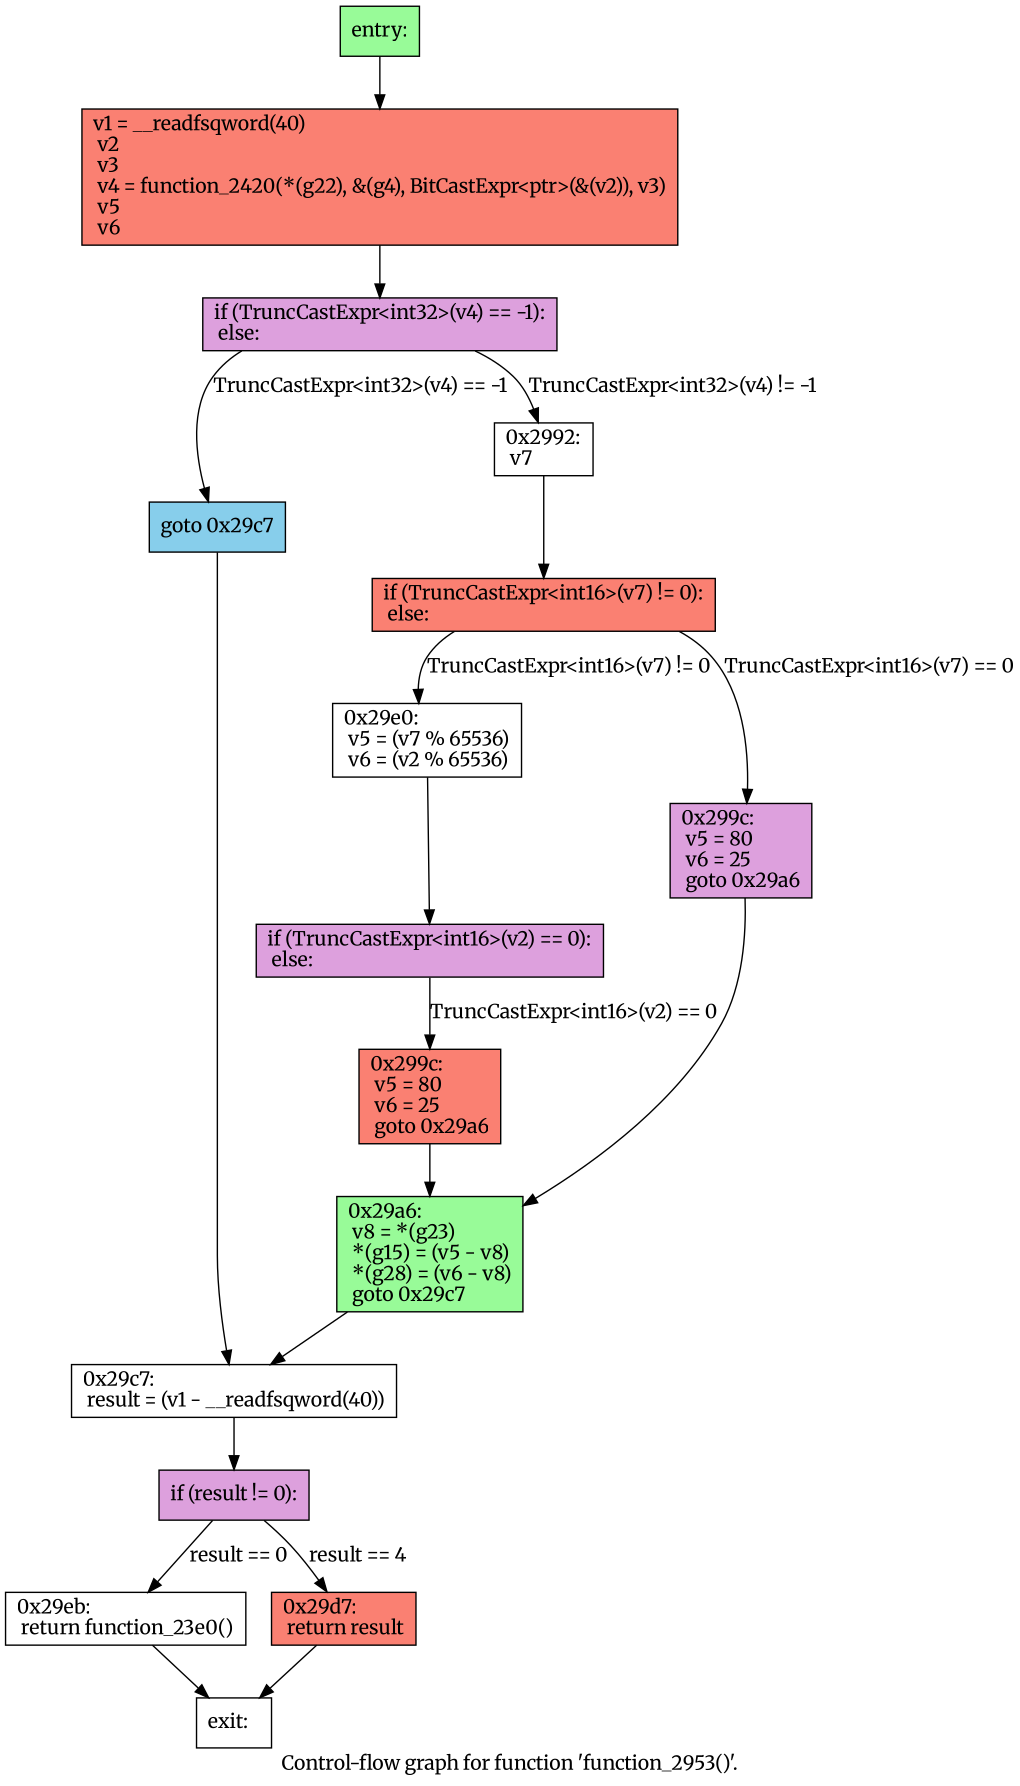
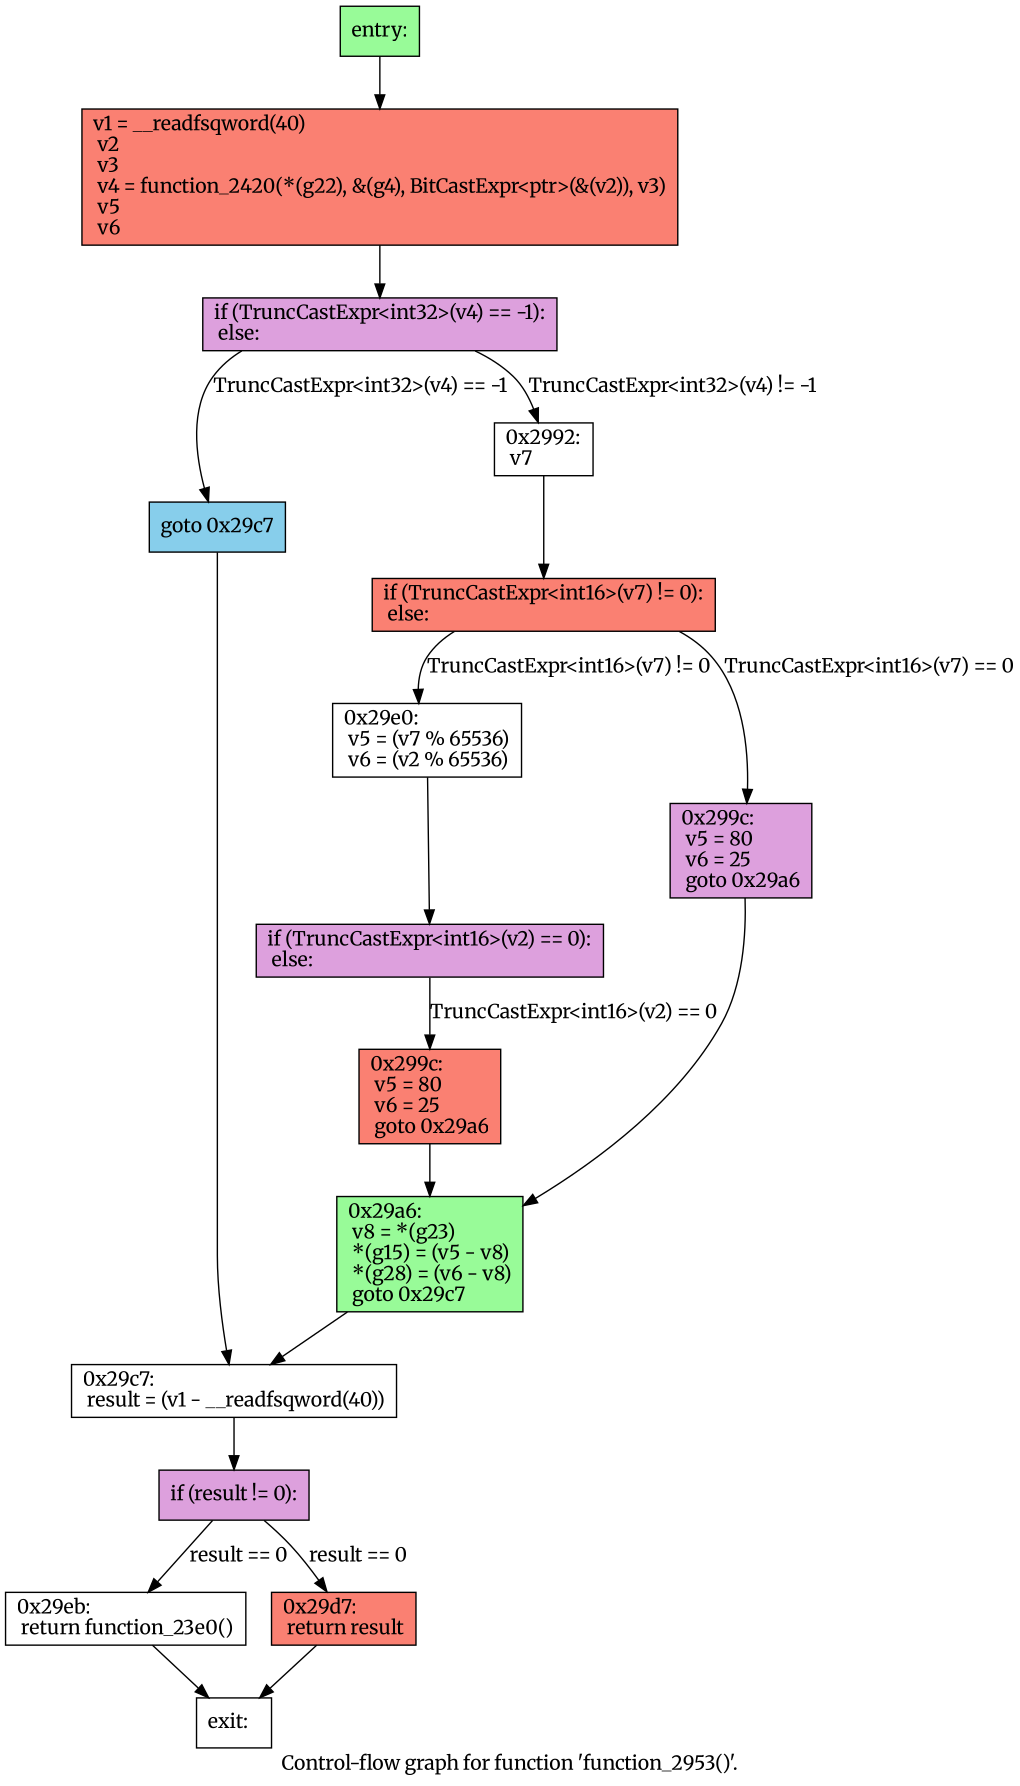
edge "if (result != 0):" -> "0x29d7:": label "result == 4" -> "result == 0"
